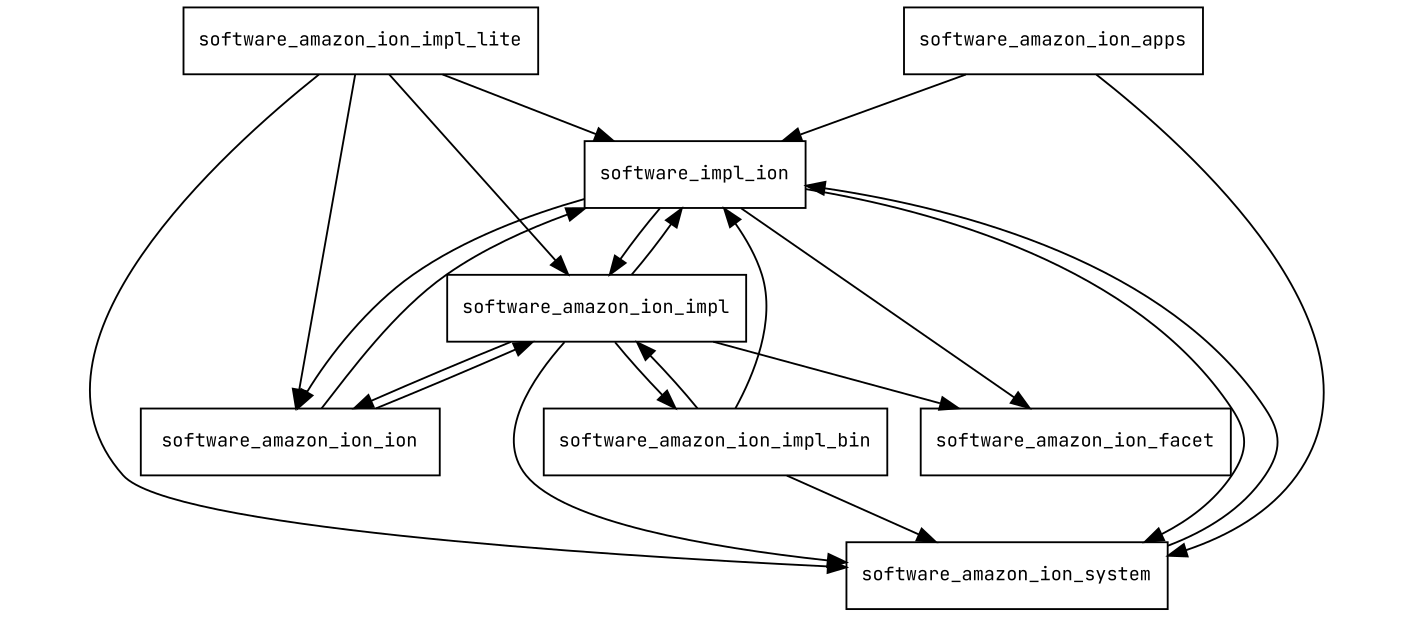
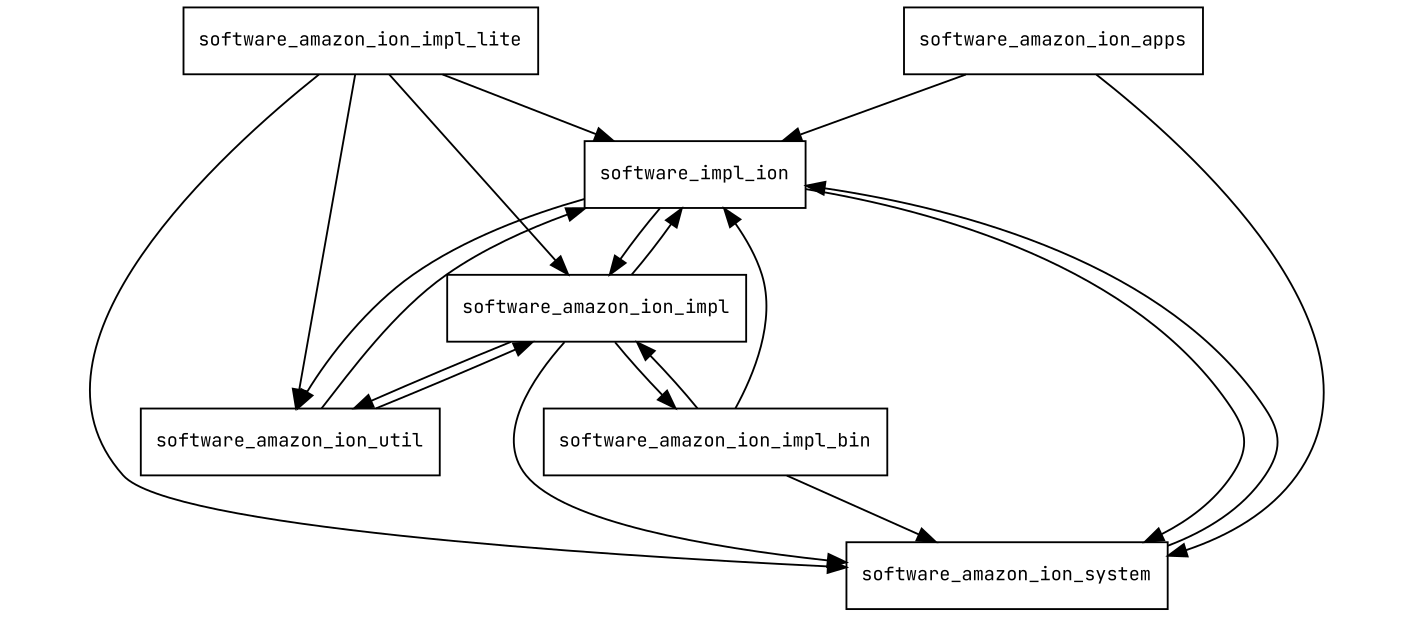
node "software_amazon_ion_ion": label "software_amazon_ion_ion" -> "software_amazon_ion_util"
node "software_amazon_ion_facet": removed
